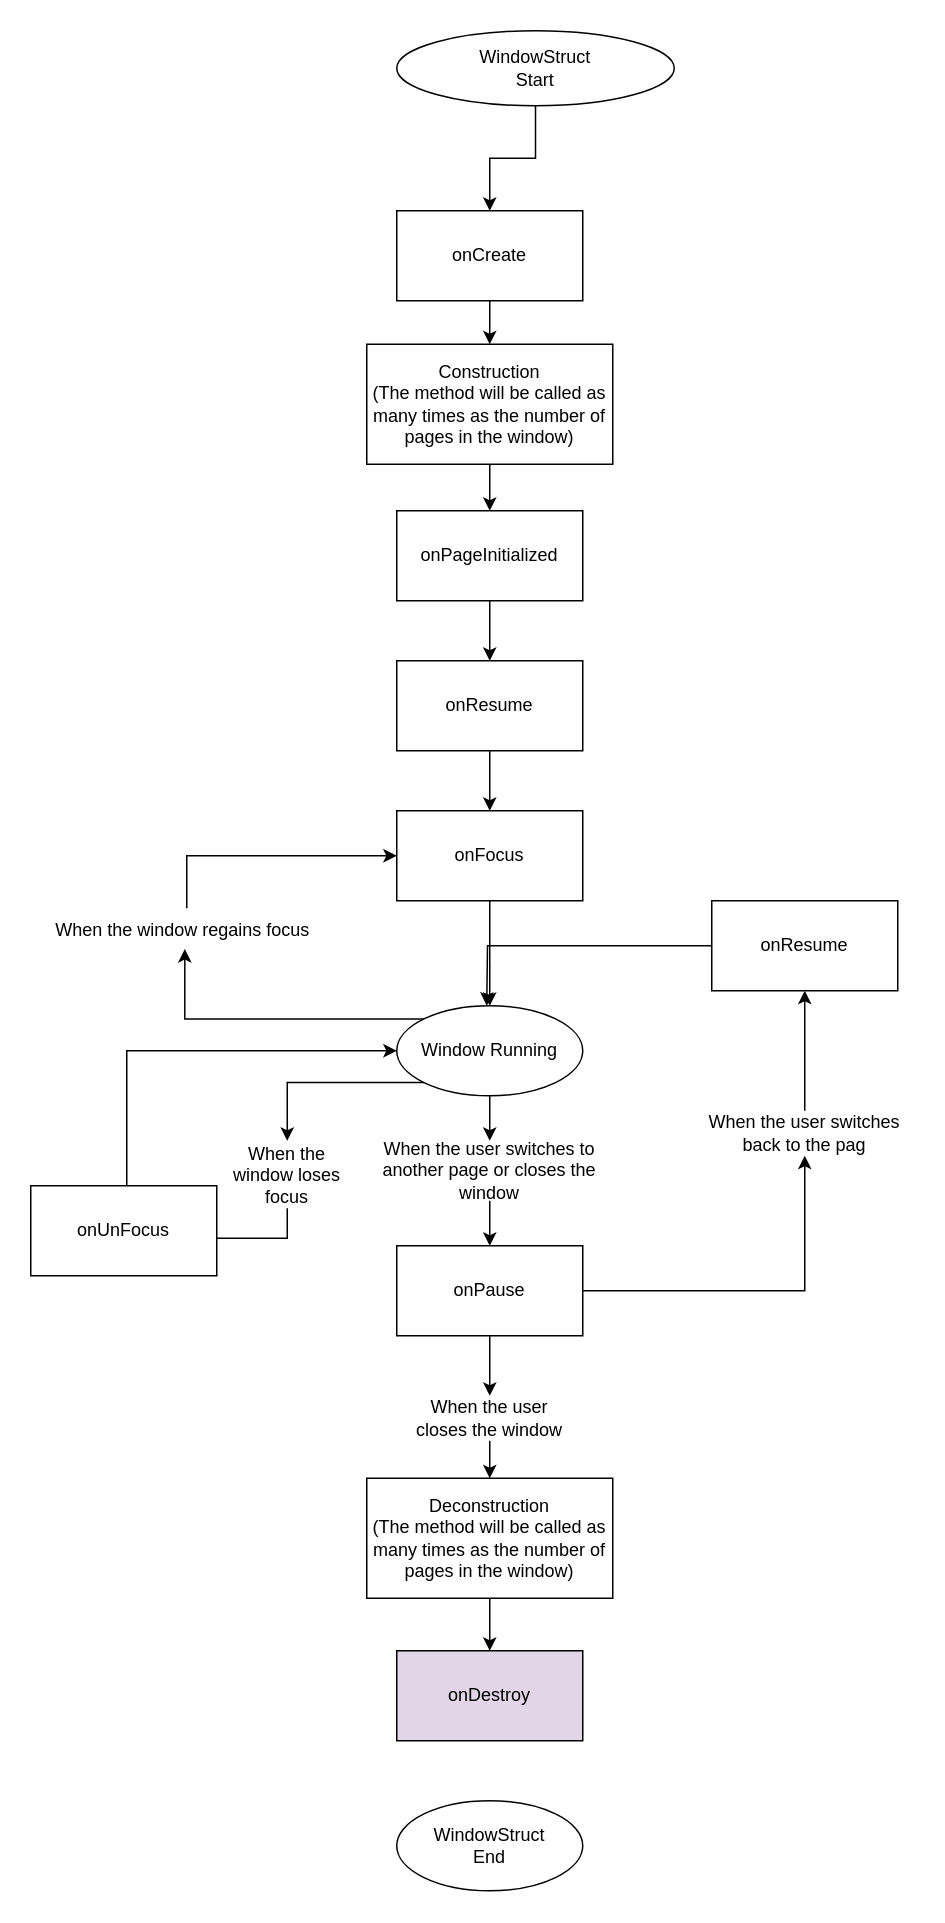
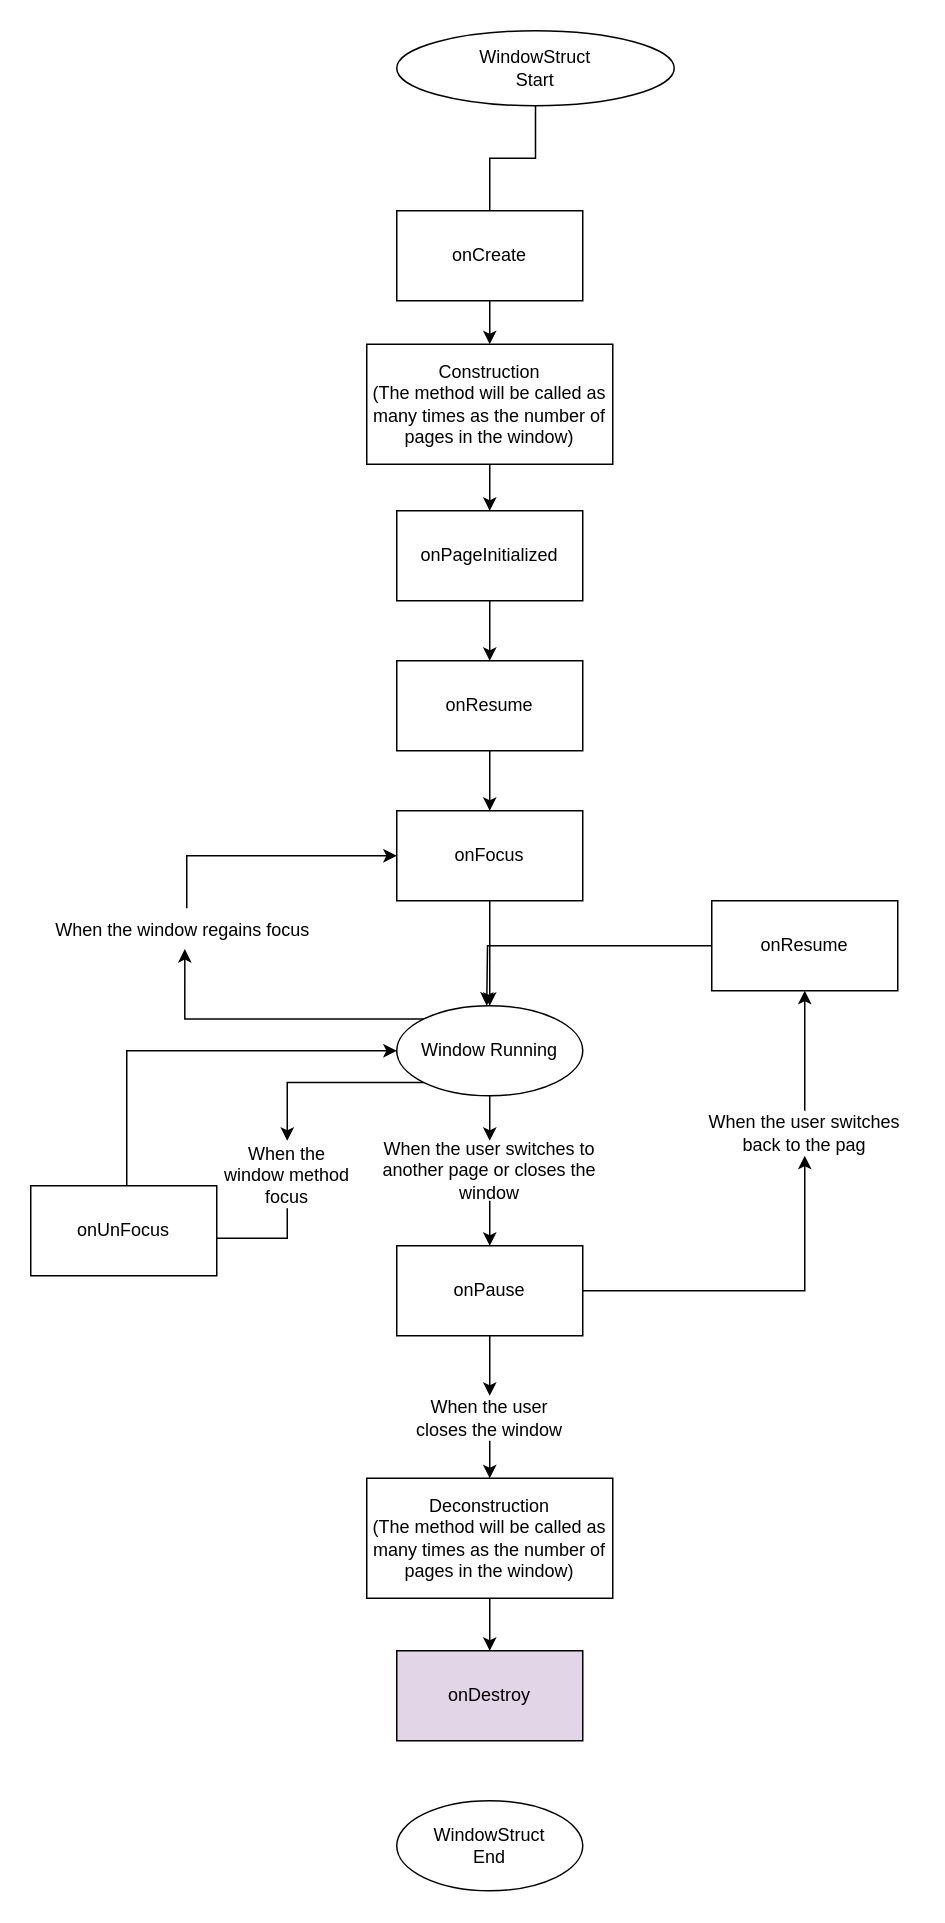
edge "WindowStruct Start" -> "onCreate": arrowhead classic -> none
node "When the window loses focus": label "When the window loses focus" -> "When the window method focus"
